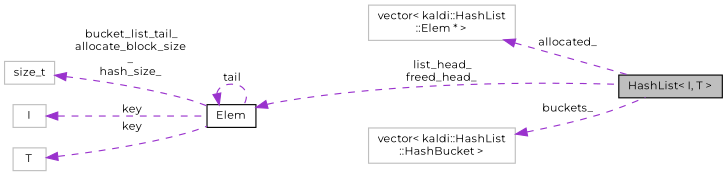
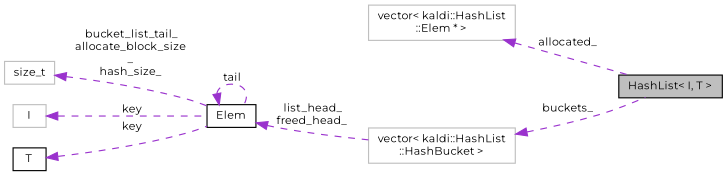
edge "HashList< I, T >" -> "Elem": now "vector< kaldi::HashList ::HashBucket >" -> "Elem"
node "T": color grey75 -> black
